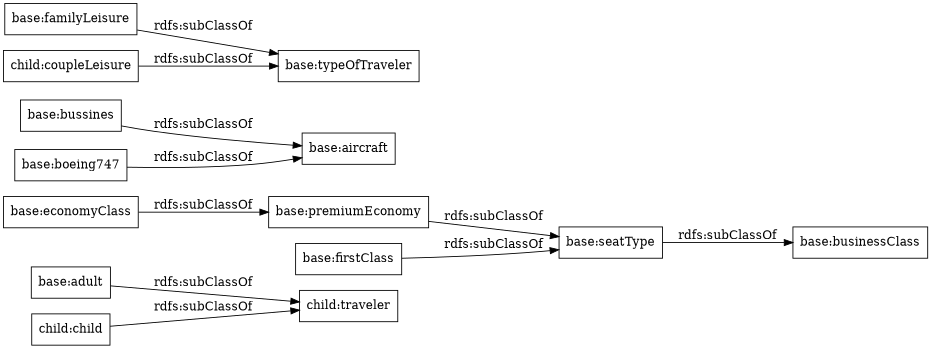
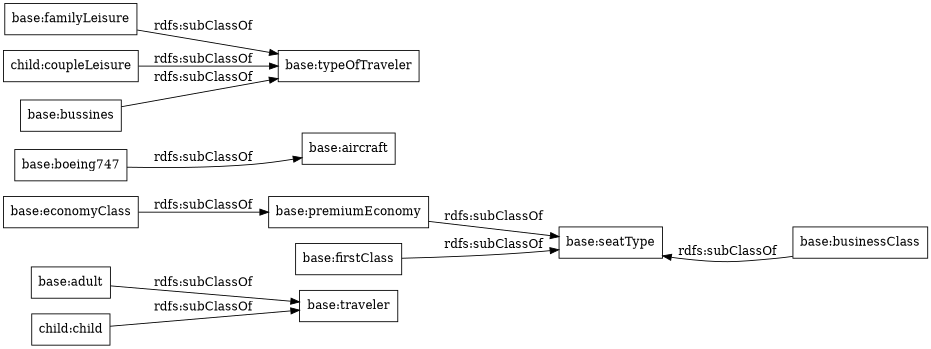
edge "base:bussines" -> "base:aircraft": now "base:bussines" -> "base:typeOfTraveler"
edge "base:seatType" -> "base:businessClass": reversed
node "child:traveler": label "child:traveler" -> "base:traveler"
